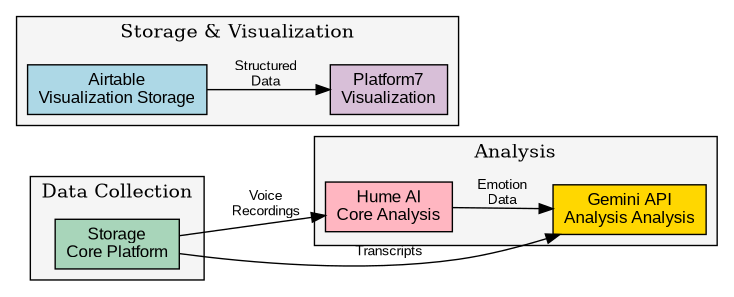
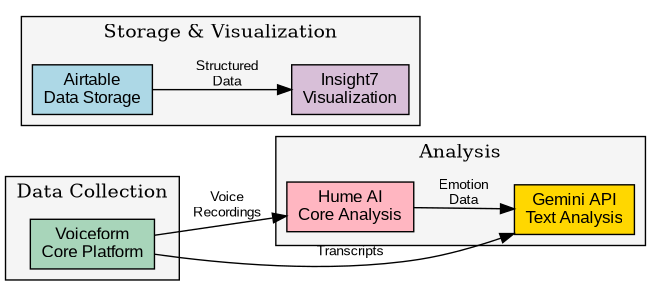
node "Airtable Visualization Storage": label "Airtable Visualization Storage" -> "Airtable Data Storage"
node "Platform7 Visualization": label "Platform7 Visualization" -> "Insight7 Visualization"
node "Gemini API Analysis Analysis": label "Gemini API Analysis Analysis" -> "Gemini API Text Analysis"
node "Storage Core Platform": label "Storage Core Platform" -> "Voiceform Core Platform"
